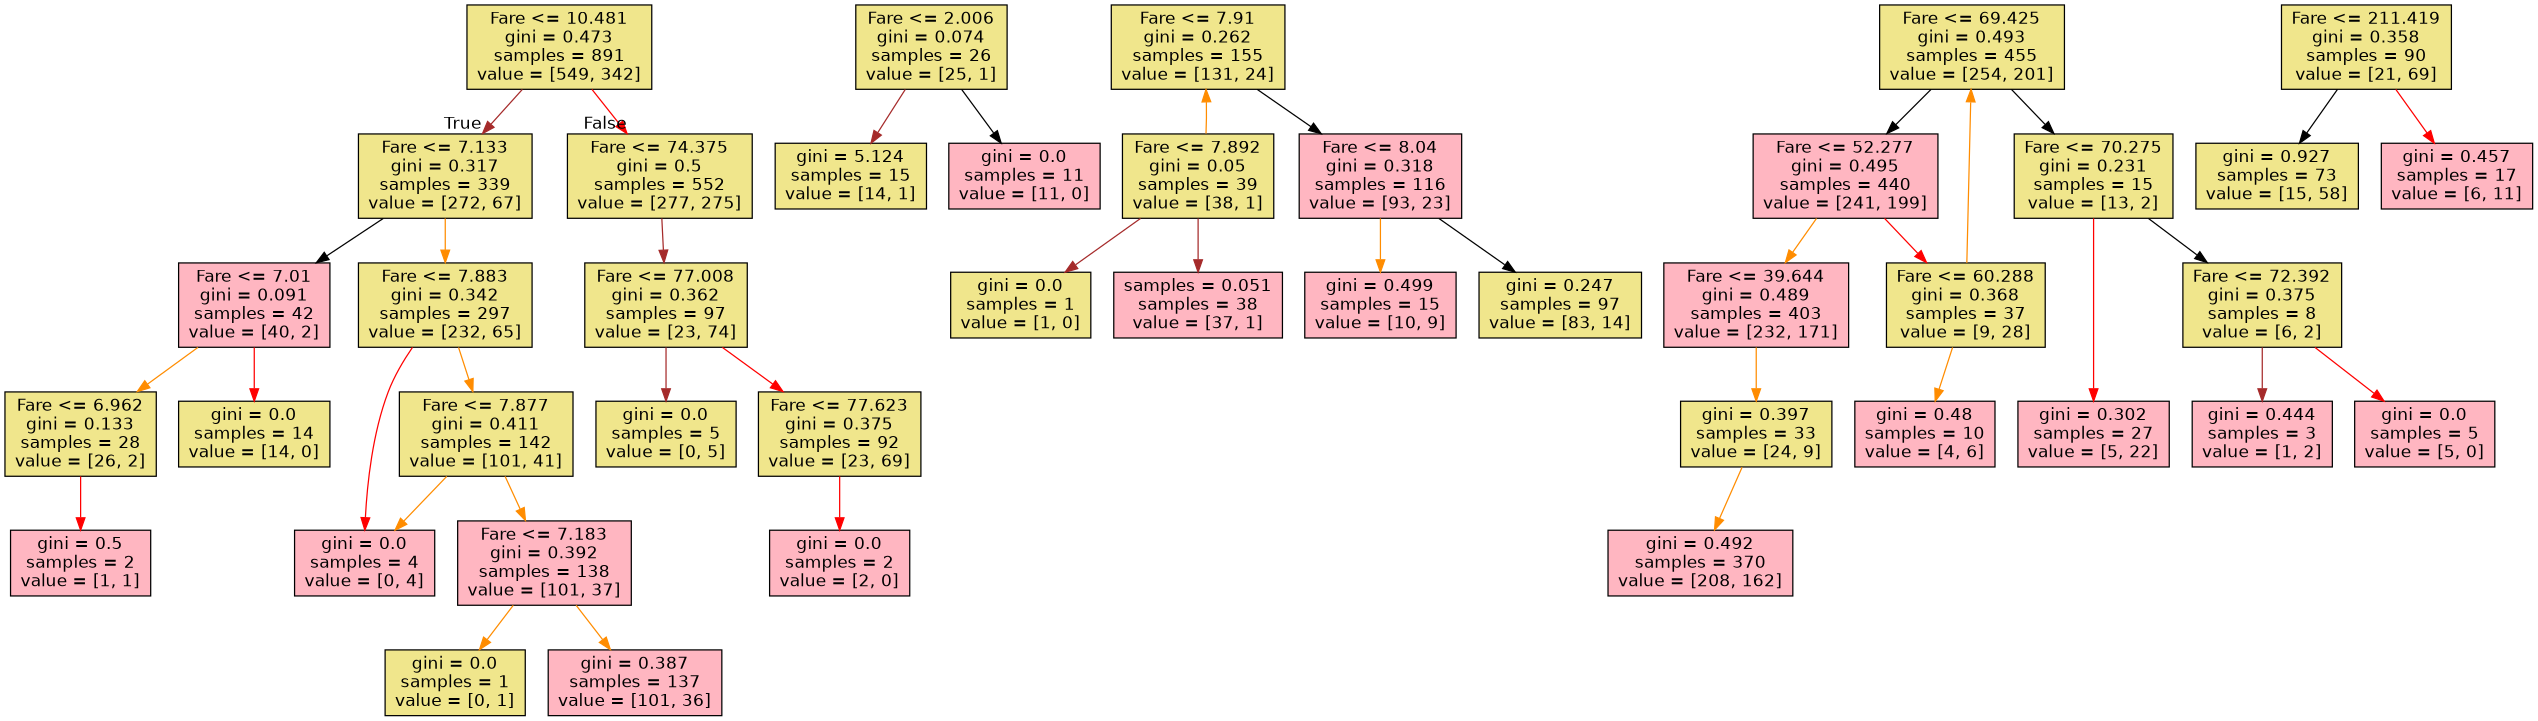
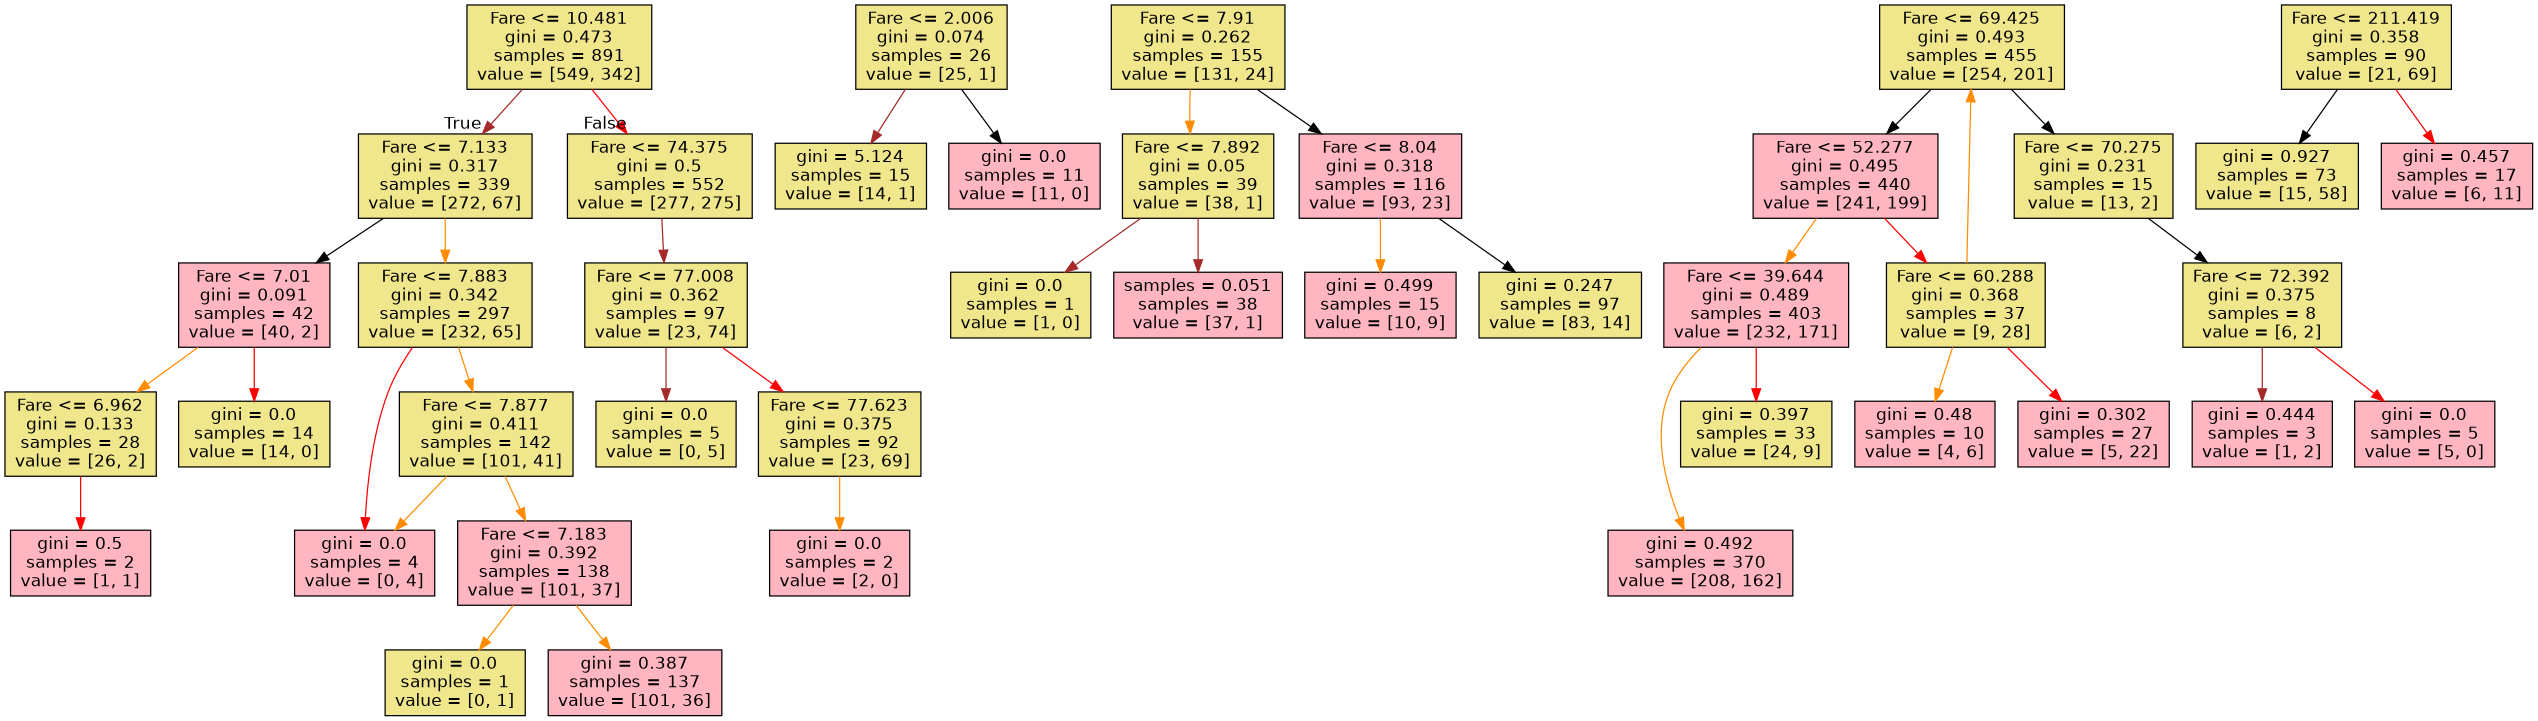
edge "Fare <= 7.892 gini = 0.05 samples = 39 value = [38, 1]" -> "Fare <= 7.91 gini = 0.262 samples = 155 value = [131, 24]": reversed
edge "Fare <= 70.275 gini = 0.231 samples = 15 value = [13, 2]" -> "gini = 0.302 samples = 27 value = [5, 22]": now "Fare <= 60.288 gini = 0.368 samples = 37 value = [9, 28]" -> "gini = 0.302 samples = 27 value = [5, 22]"
edge "Fare <= 39.644 gini = 0.489 samples = 403 value = [232, 171]" -> "gini = 0.397 samples = 33 value = [24, 9]": color darkorange -> red
edge "gini = 0.397 samples = 33 value = [24, 9]" -> "gini = 0.492 samples = 370 value = [208, 162]": now "Fare <= 39.644 gini = 0.489 samples = 403 value = [232, 171]" -> "gini = 0.492 samples = 370 value = [208, 162]"
edge "Fare <= 77.623 gini = 0.375 samples = 92 value = [23, 69]" -> "gini = 0.0 samples = 2 value = [2, 0]": color red -> darkorange
